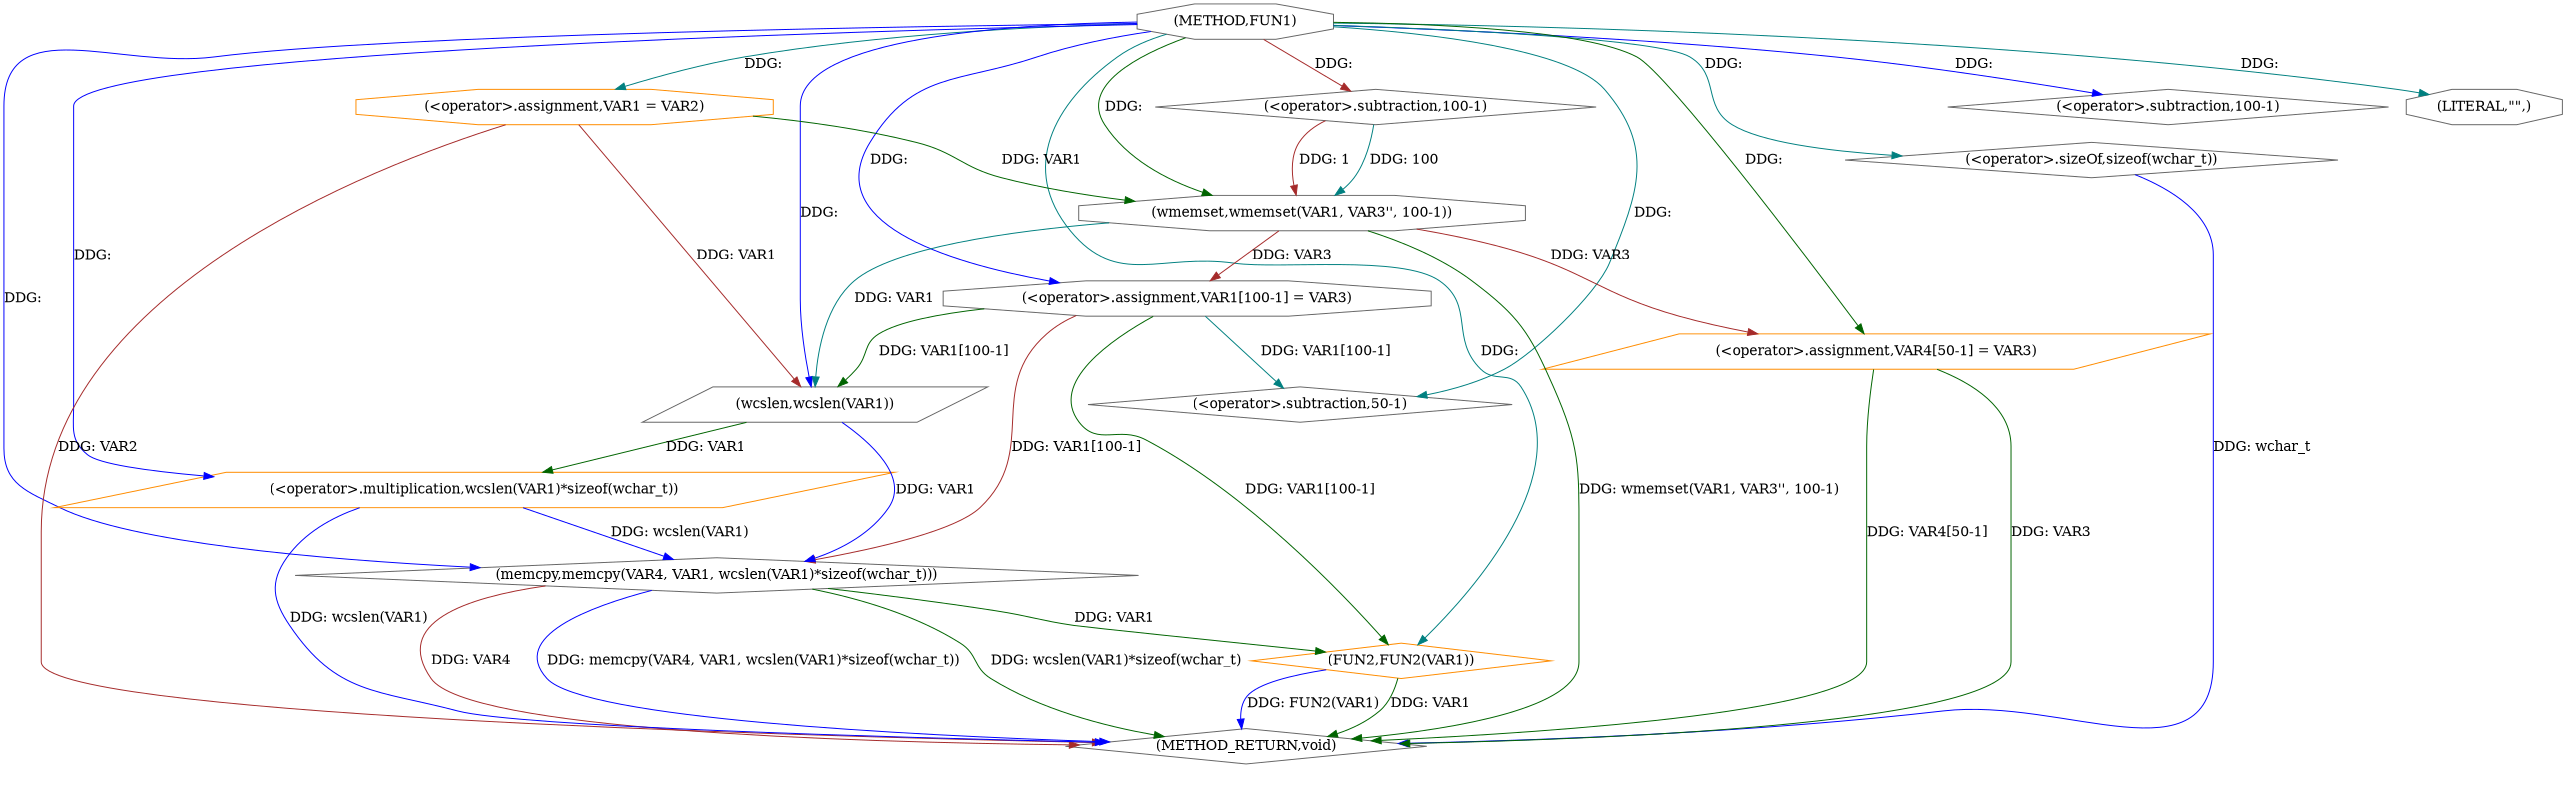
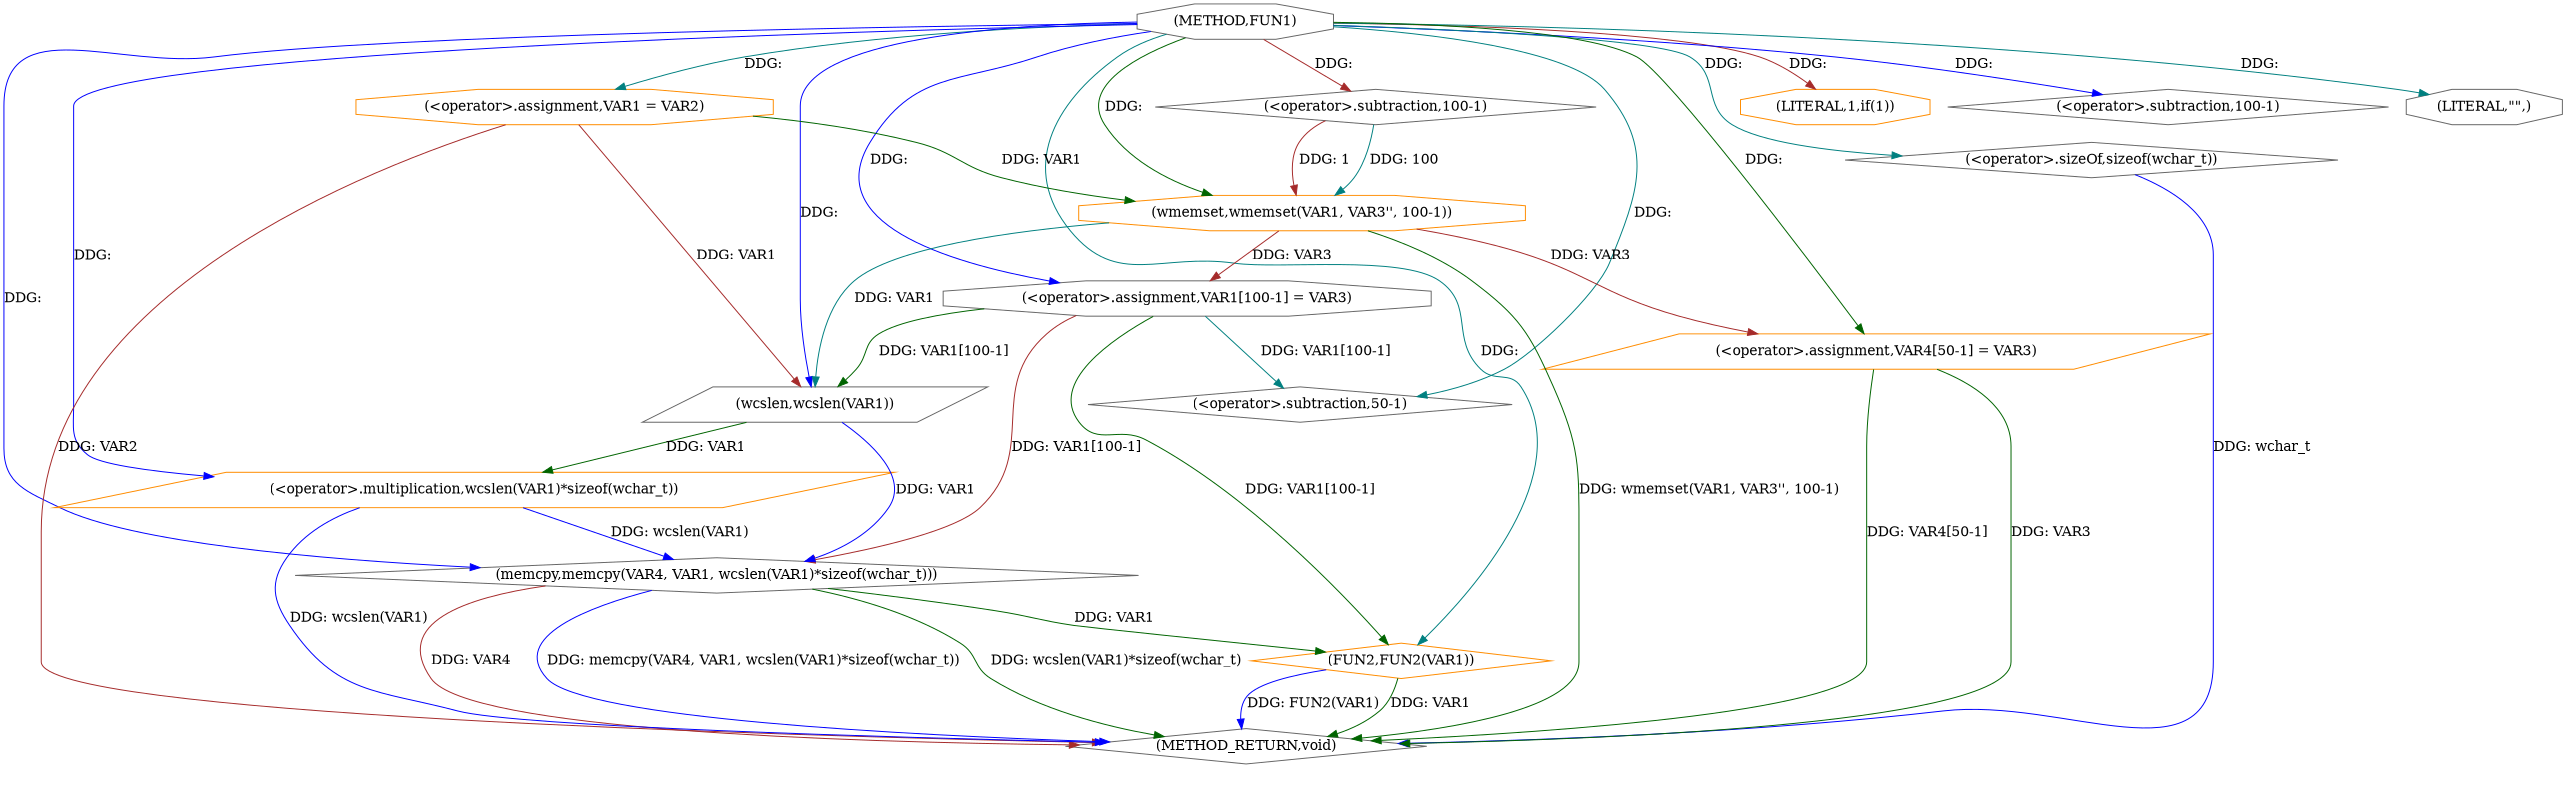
node "(LITERAL,1,if(1))": added
node "(wmemset,wmemset(VAR1, VAR3'', 100-1))": color gray40 -> darkorange
